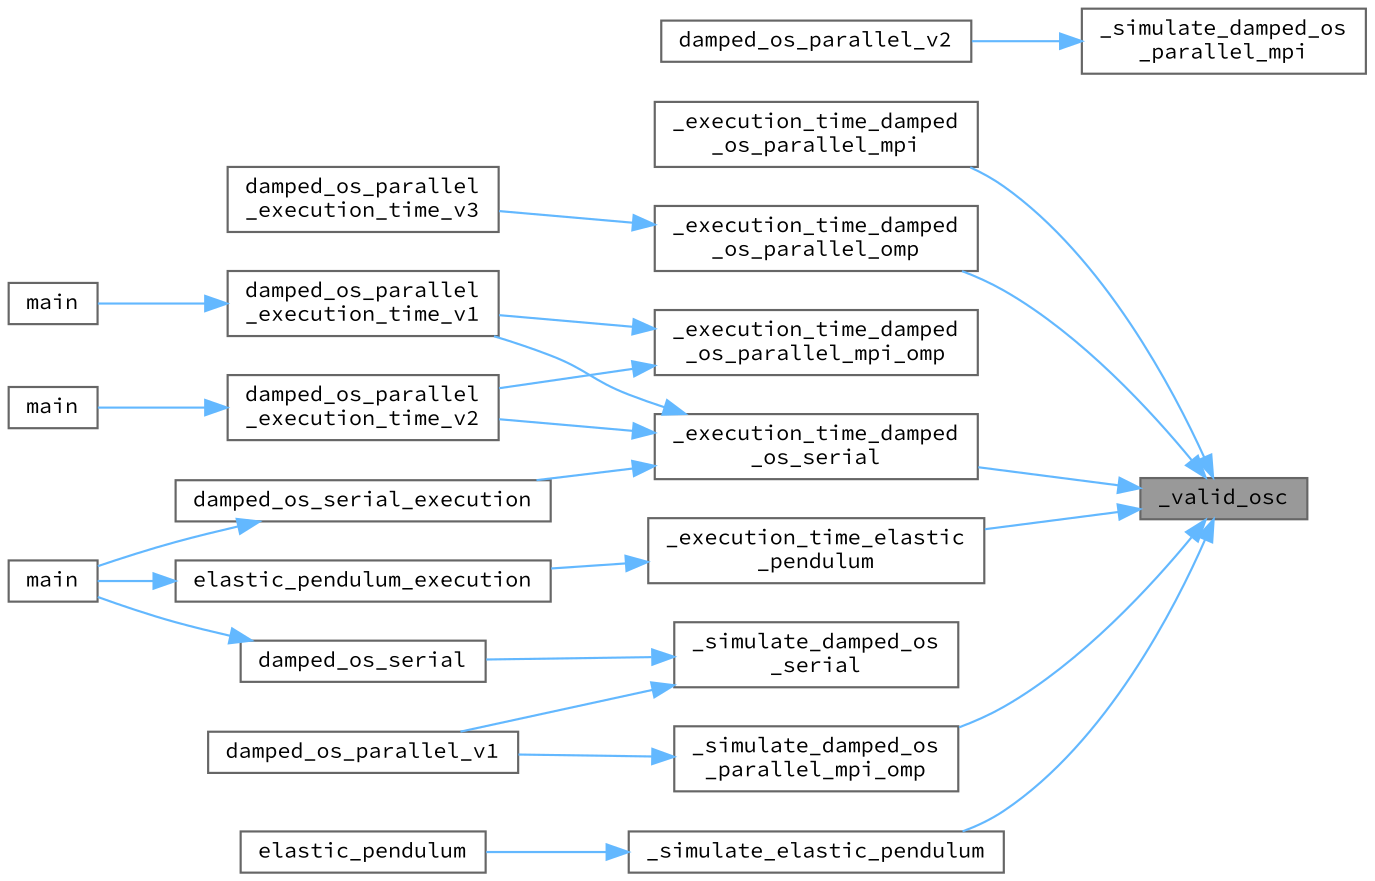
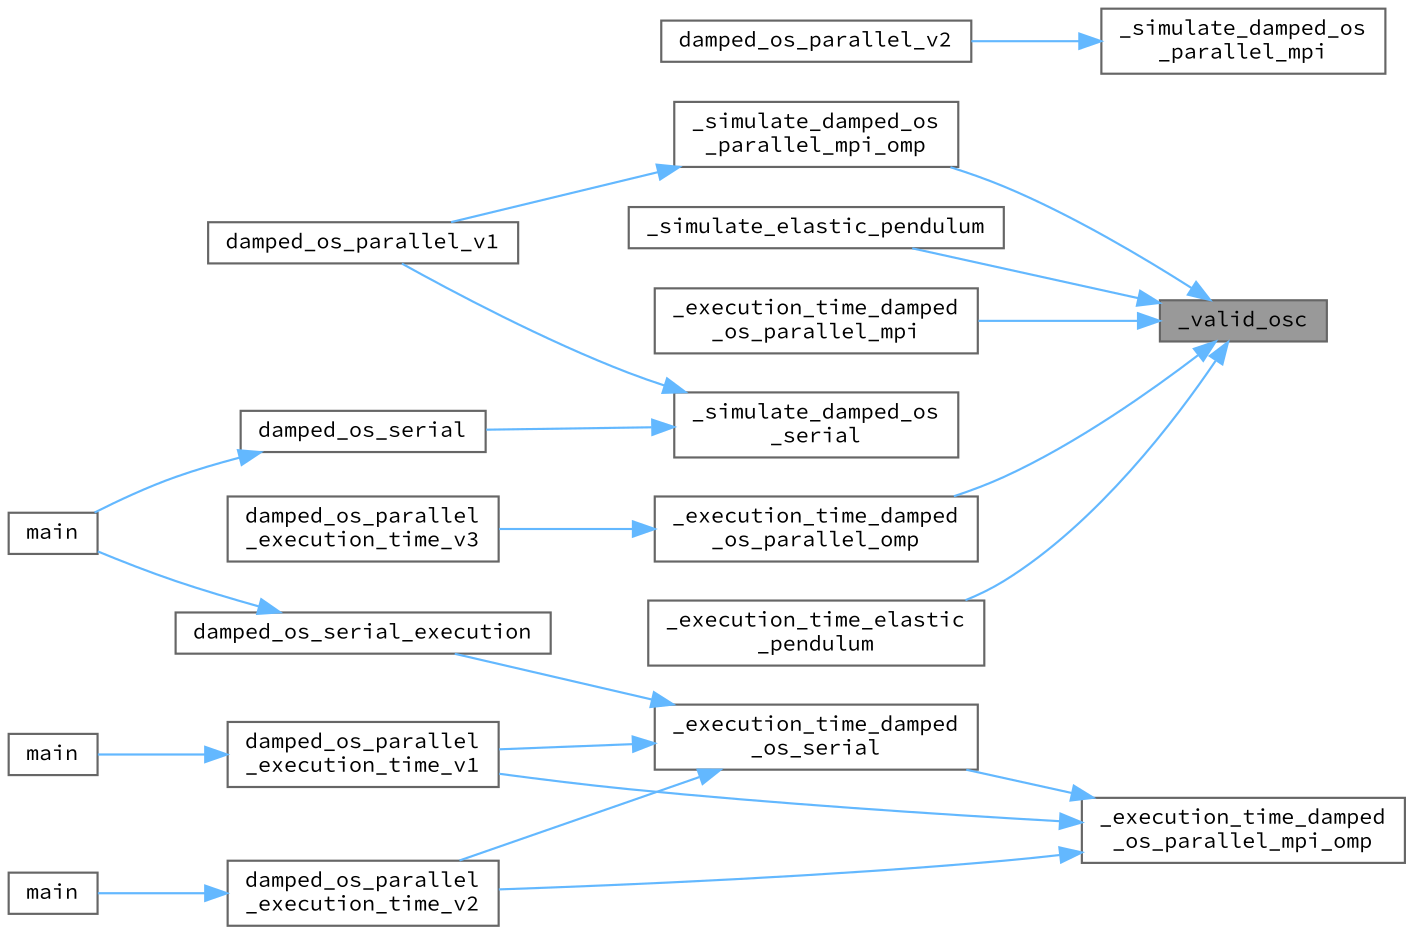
edge "_execution_time_damped _os_serial" -> "_valid_osc": now "_execution_time_damped _os_serial" -> "_execution_time_damped _os_parallel_mpi_omp"
node "elastic_pendulum_execution": removed
node "elastic_pendulum": removed
